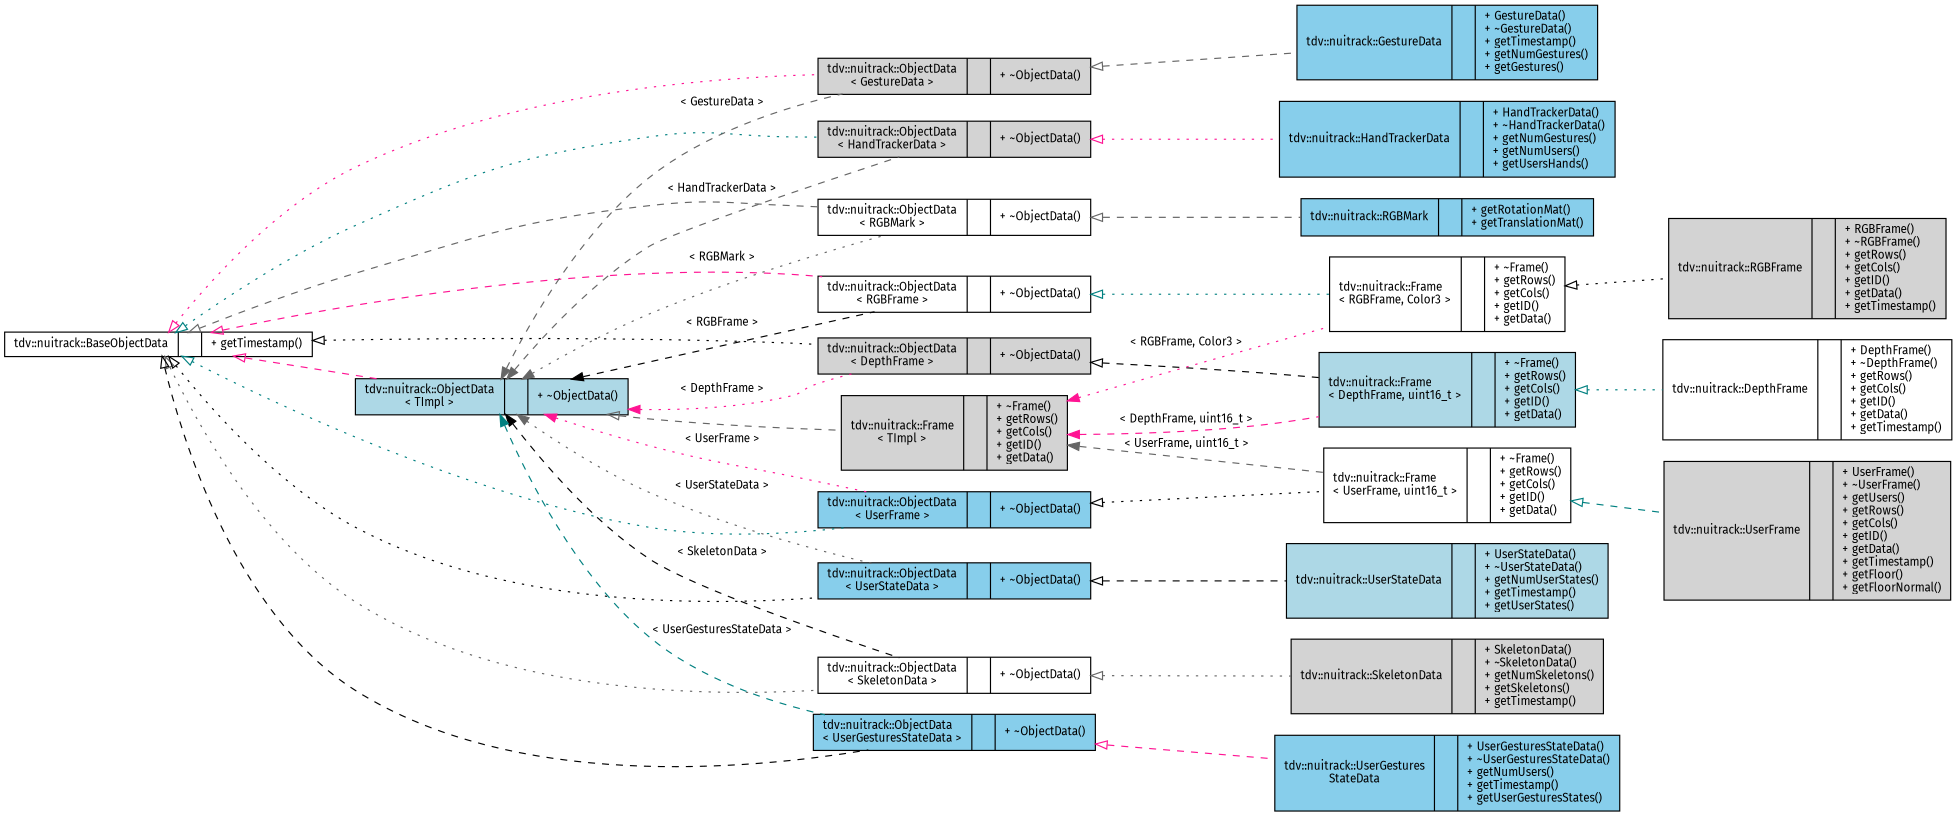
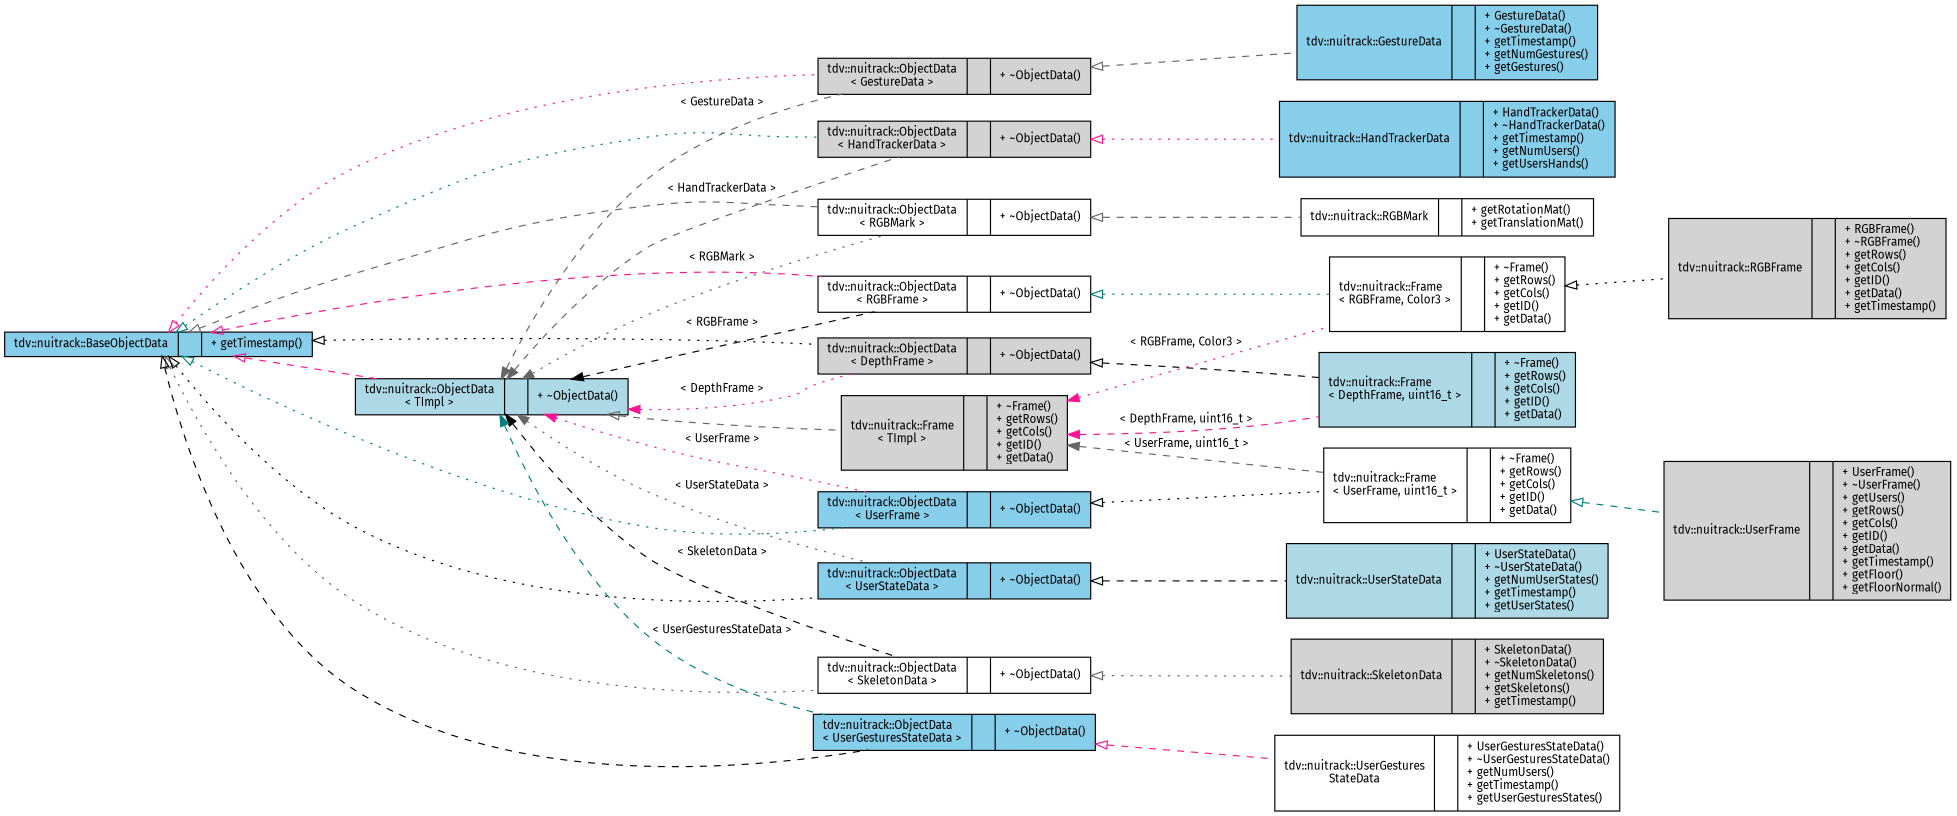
node "tdv::nuitrack::HandTrackerData": text "+ getNumGestures()" -> "+ getTimestamp()"
node "tdv::nuitrack::RGBMark": fillcolor skyblue -> white
node "tdv::nuitrack::BaseObjectData": fillcolor white -> skyblue
node "tdv::nuitrack::DepthFrame": removed
node "tdv::nuitrack::UserGestures": fillcolor skyblue -> white
